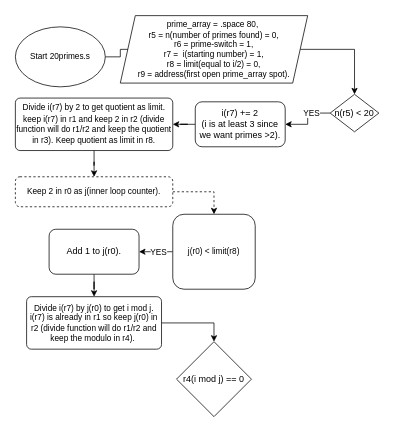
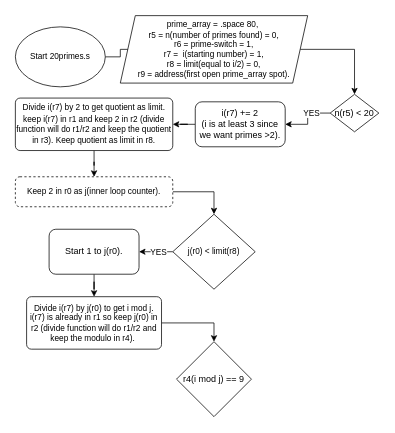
edge "Keep 2 in r0 as j(inner loop counter)." -> "j(r0) < limit(r8)": style dashed -> solid
node "Add 1 to j(r0).": label "Add 1 to j(r0)." -> "Start 1 to j(r0)."
node "j(r0) < limit(r8)": shape rounded rectangle -> diamond
node "r4(i mod j) == 0": label "r4(i mod j) == 0" -> "r4(i mod j) == 9"
